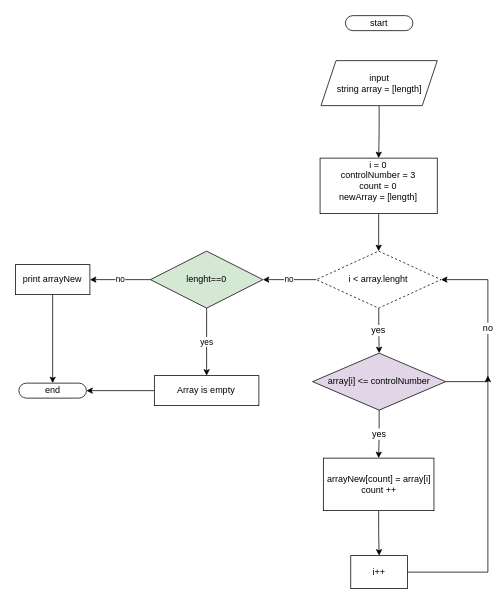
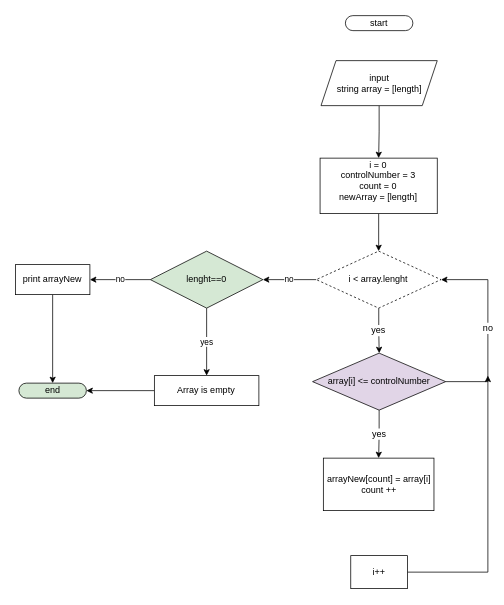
node "end": fillcolor #ffffff -> #d5e8d4
edge "arrayNew[count] = array[i] count ++" -> "i++": removed
